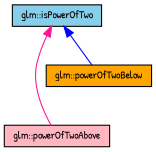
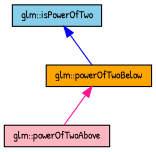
edge "glm::powerOfTwoAbove" -> "glm::isPowerOfTwo": now "glm::powerOfTwoAbove" -> "glm::powerOfTwoBelow"
